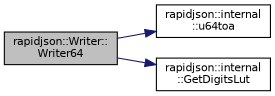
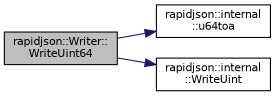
node "rapidjson::Writer:: Writer64": label "rapidjson::Writer:: Writer64" -> "rapidjson::Writer:: WriteUint64"
node "rapidjson::internal ::GetDigitsLut": label "rapidjson::internal ::GetDigitsLut" -> "rapidjson::internal ::WriteUint"
